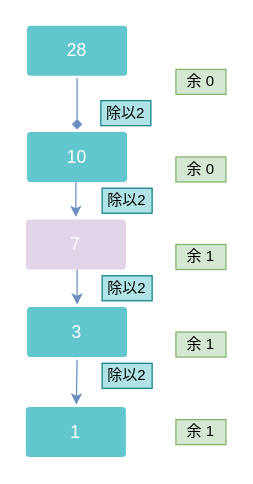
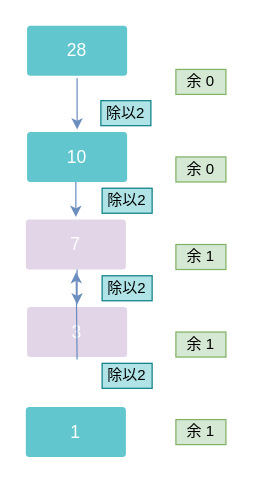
edge "28" -> "10": arrowhead diamond -> classic
node "3": fillcolor #61c6ce -> #e1d5e7
edge "3" -> "1": now "3" -> "7"
